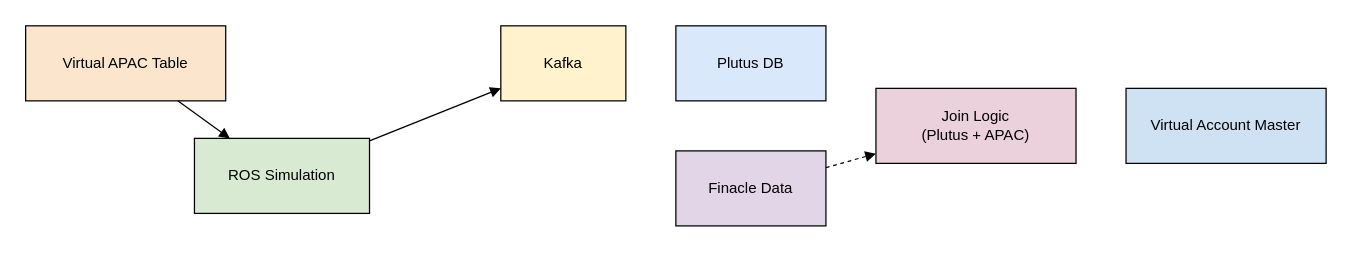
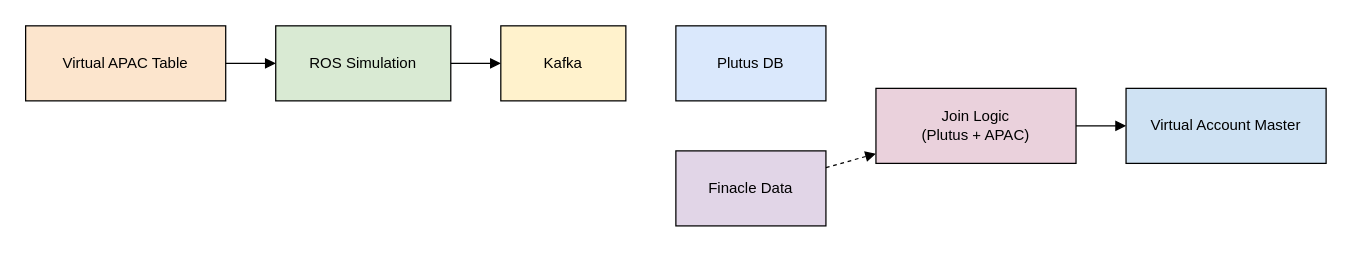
edge "Join Logic (Plutus + APAC)" -> "Virtual Account Master": added
node "ROS Simulation": moved (282, 176) -> (363, 63)
